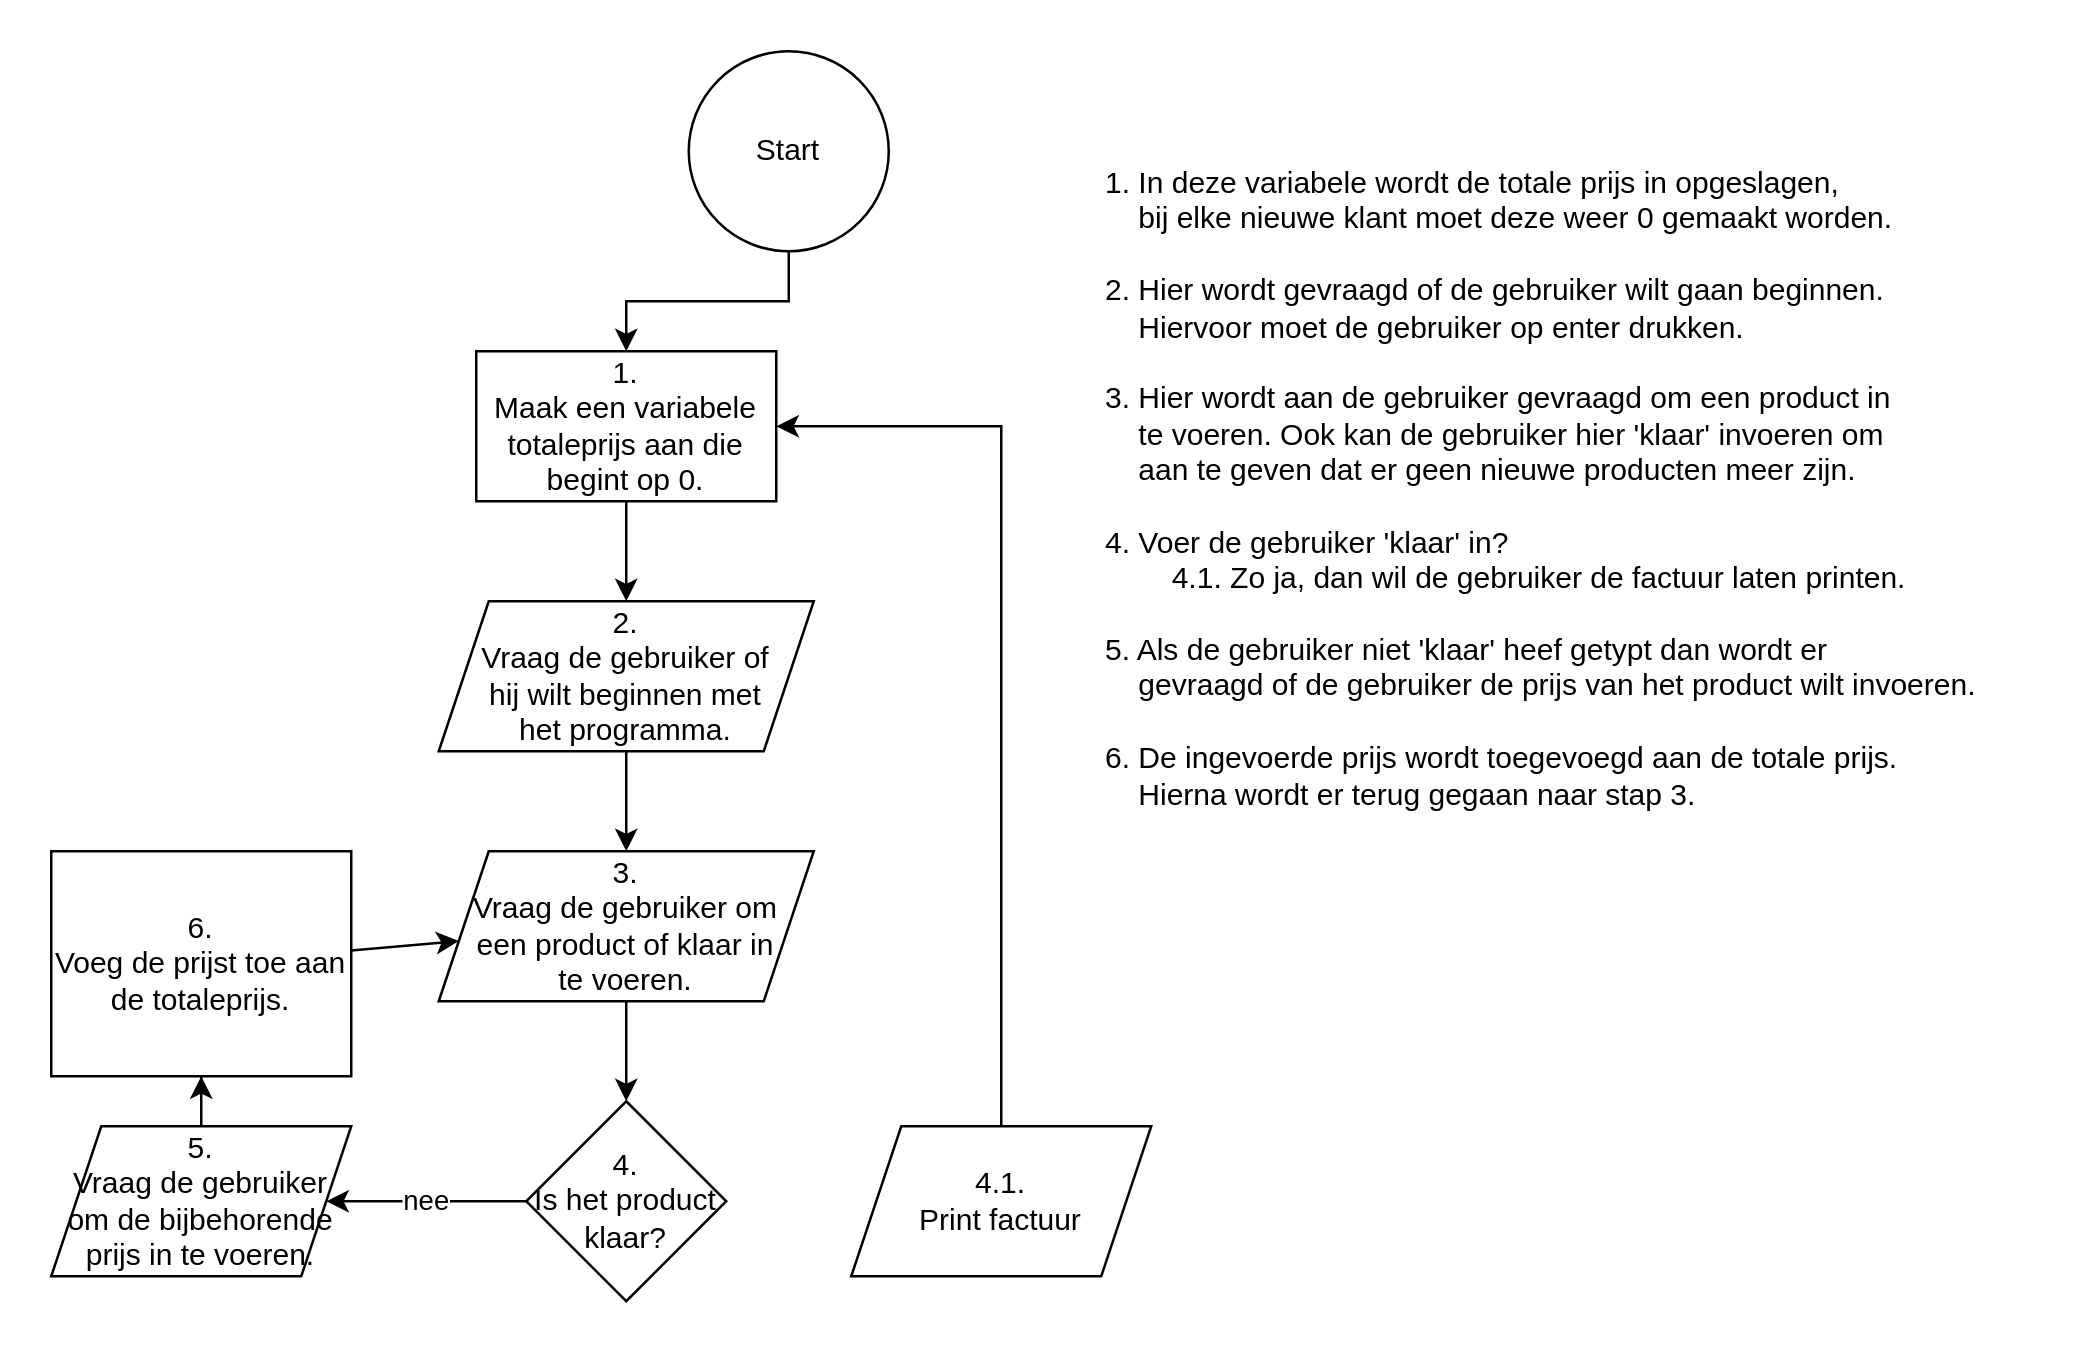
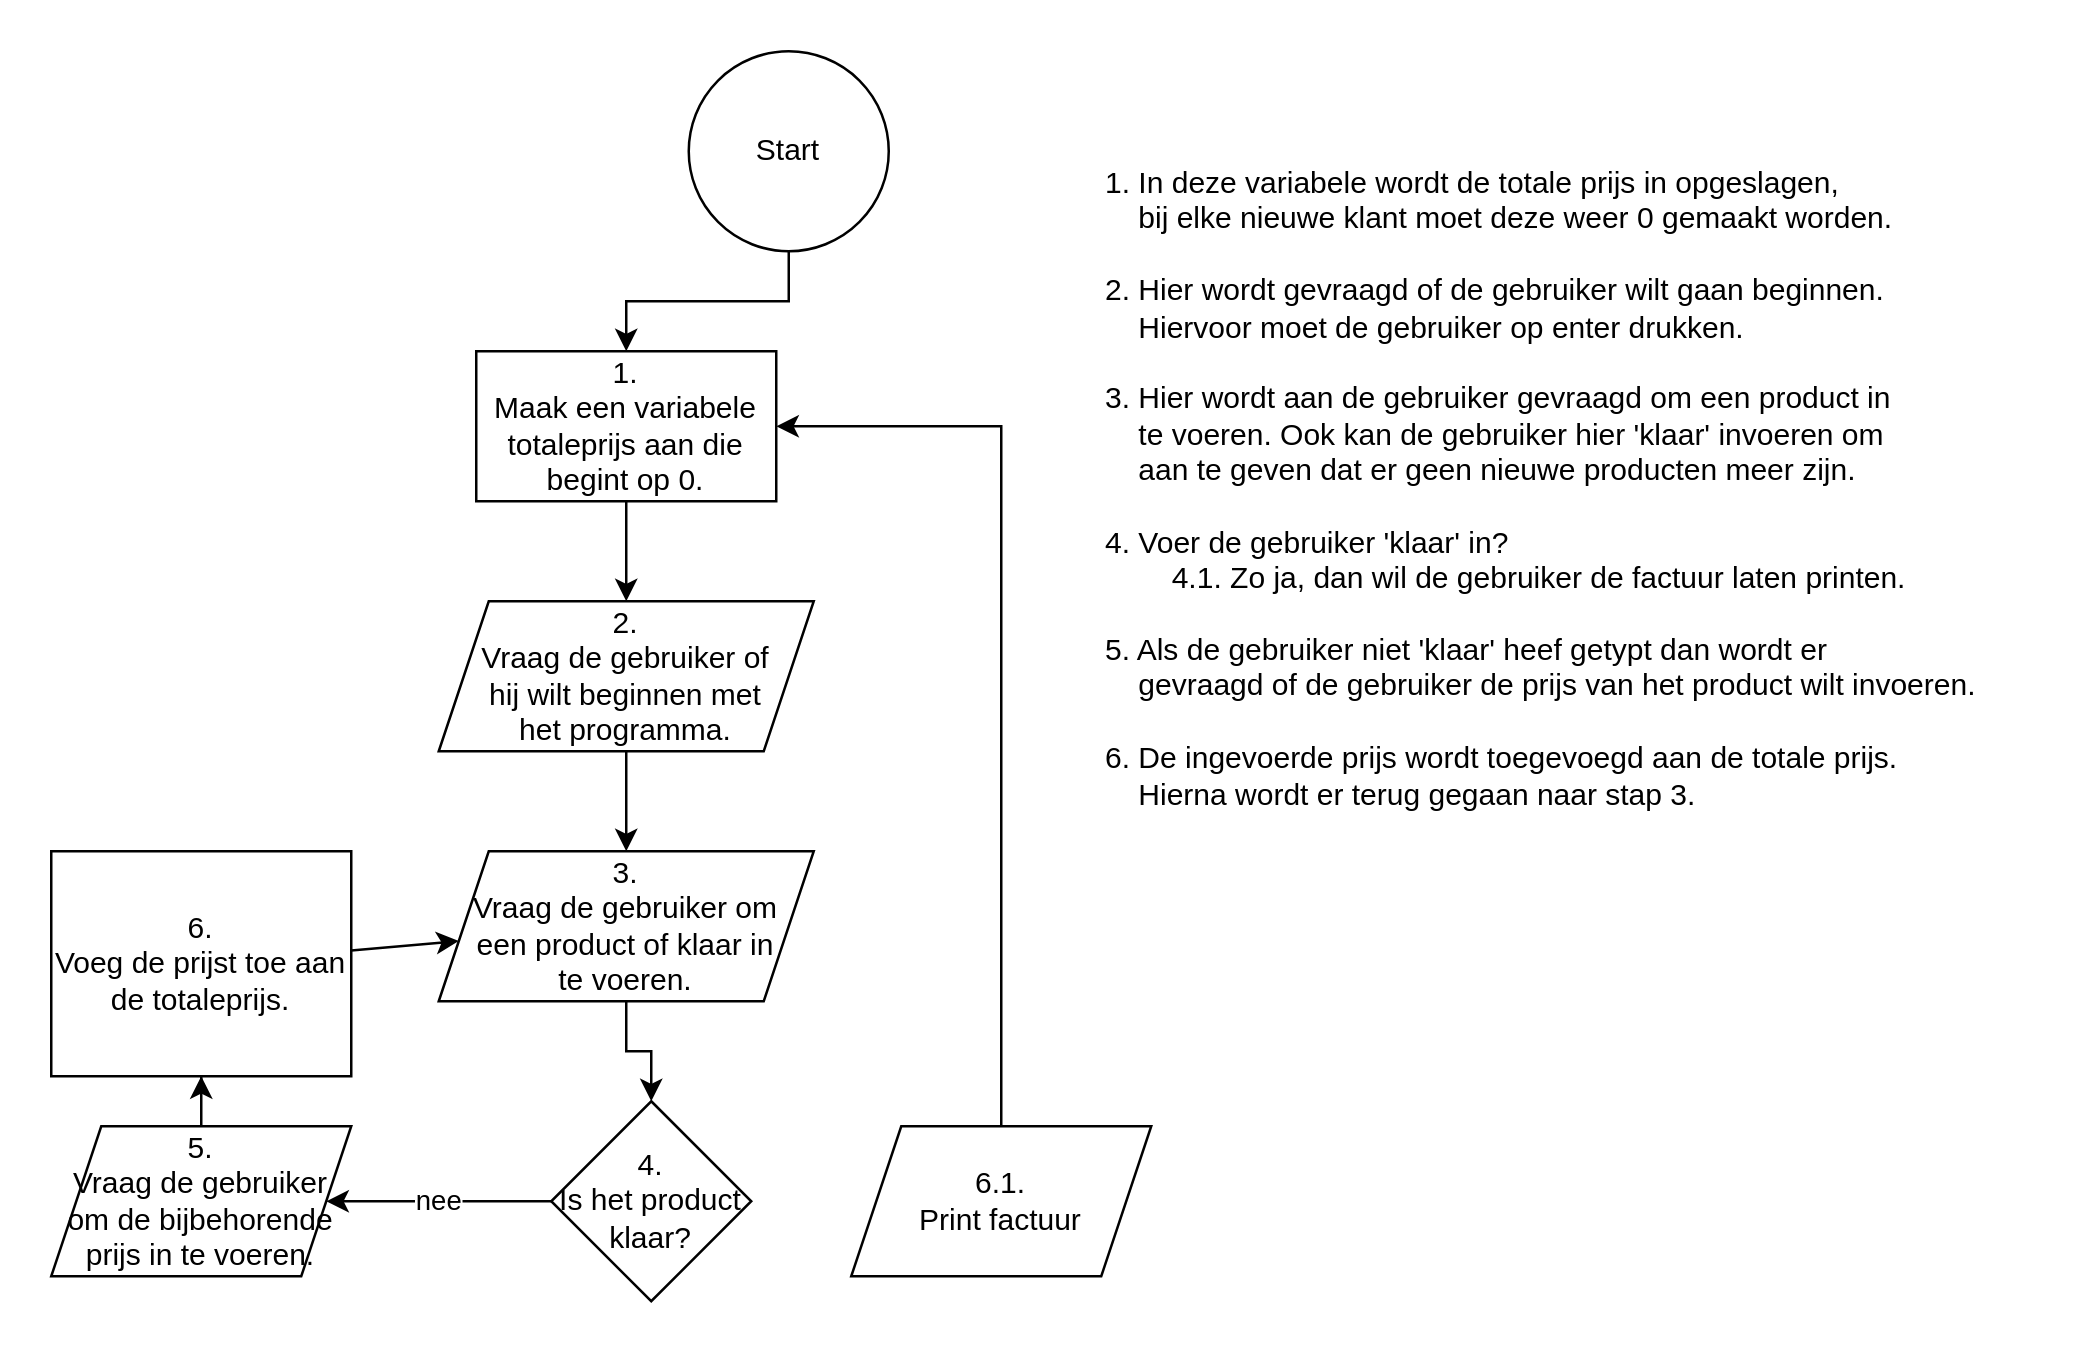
node "4. Is het product klaar?": moved (626, 1201) -> (651, 1201)
node "4.1. Print factuur": label "4.1. Print factuur" -> "6.1. Print factuur"
